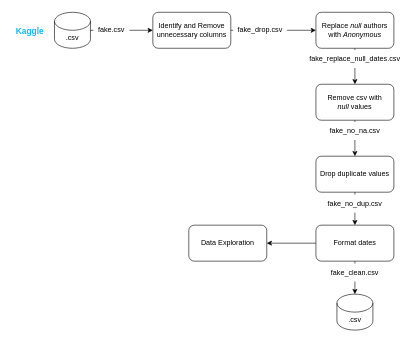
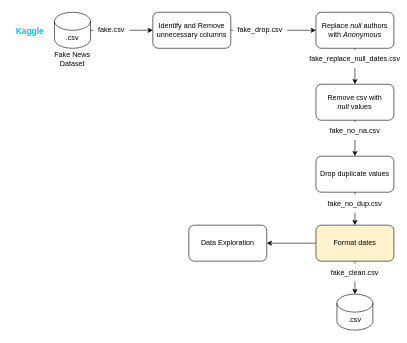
node "Fake News Dataset": added
node "Format dates": fillcolor #ffffff -> #fff2cc
